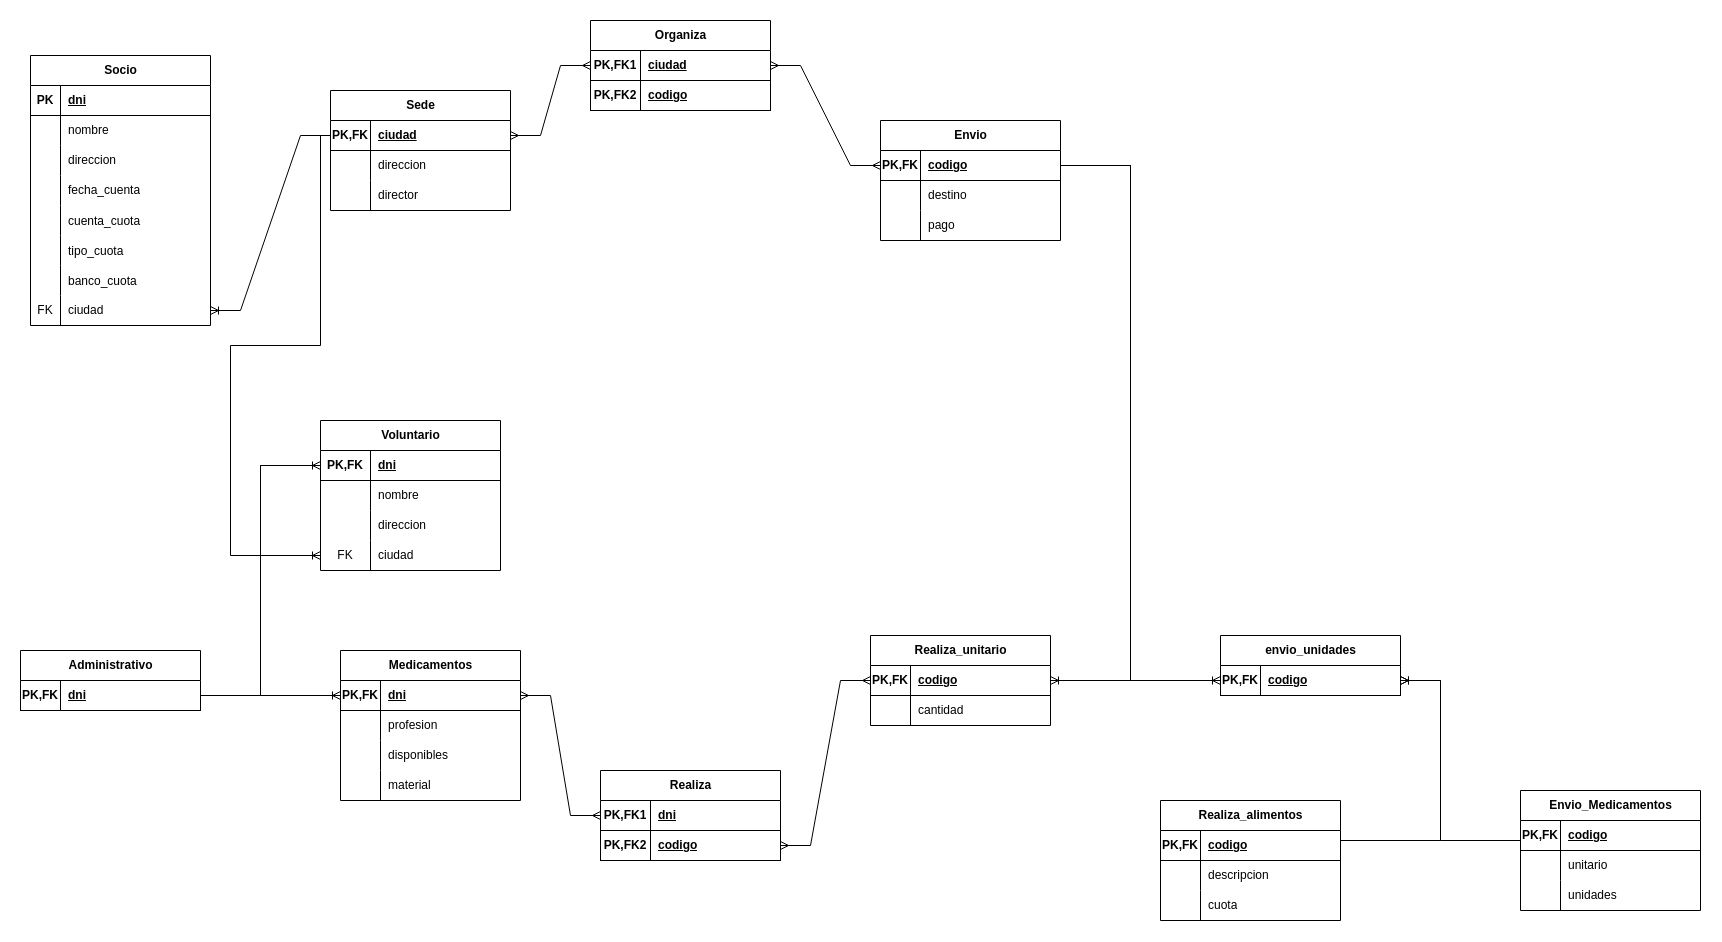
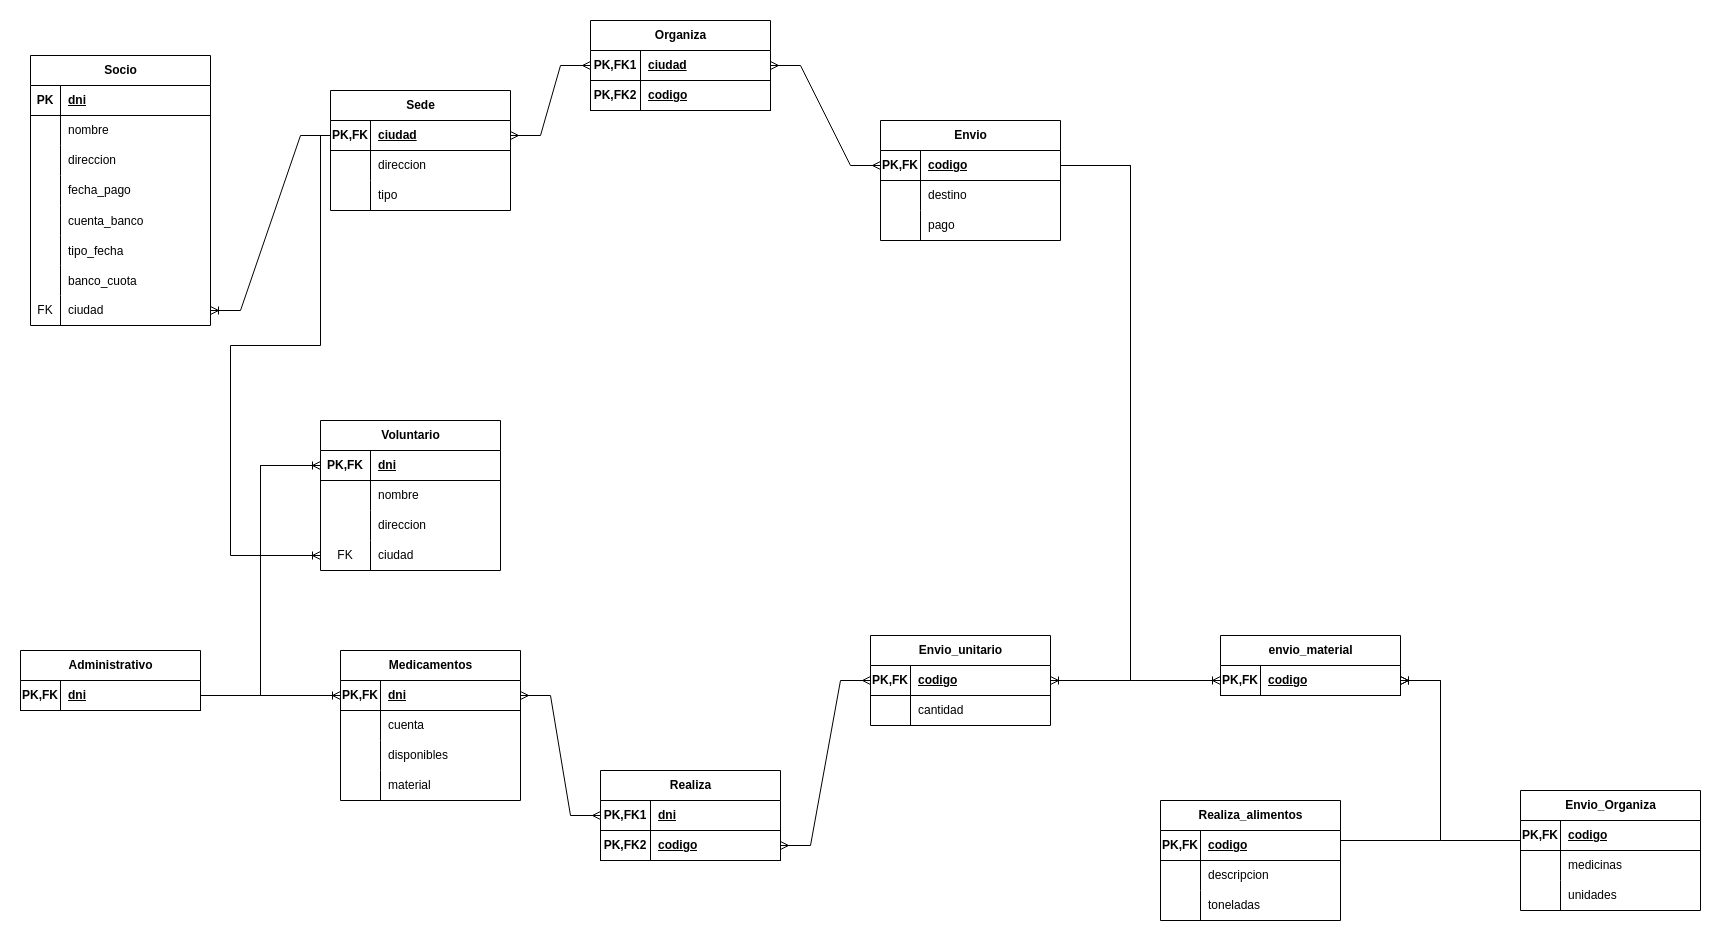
node "fecha_cuenta": label "fecha_cuenta" -> "fecha_pago"
node "director": label "director" -> "tipo"
node "cuenta_cuota": label "cuenta_cuota" -> "cuenta_banco"
node "tipo_cuota": label "tipo_cuota" -> "tipo_fecha"
node "Realiza_unitario": label "Realiza_unitario" -> "Envio_unitario"
node "envio_unidades": label "envio_unidades" -> "envio_material"
node "profesion": label "profesion" -> "cuenta"
node "Envio_Medicamentos": label "Envio_Medicamentos" -> "Envio_Organiza"
node "unitario": label "unitario" -> "medicinas"
node "cuota": label "cuota" -> "toneladas"
